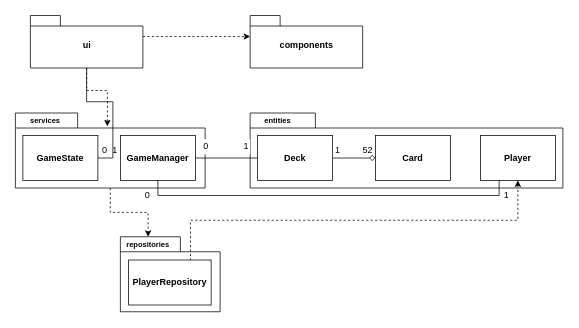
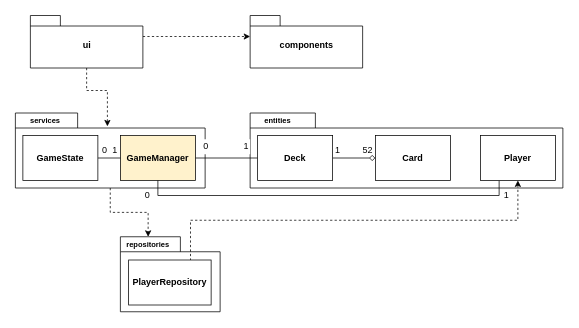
edge "ui" -- "GameState": now "GameManager" -- "GameState"
node "GameManager": fillcolor #ffffff -> #fff2cc
